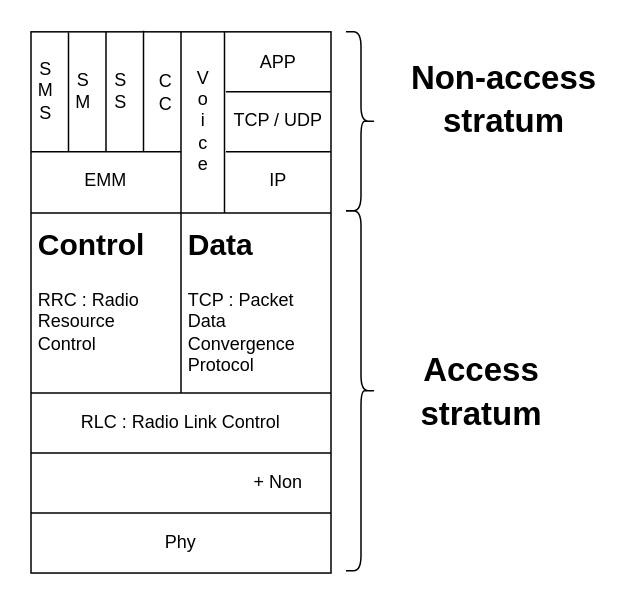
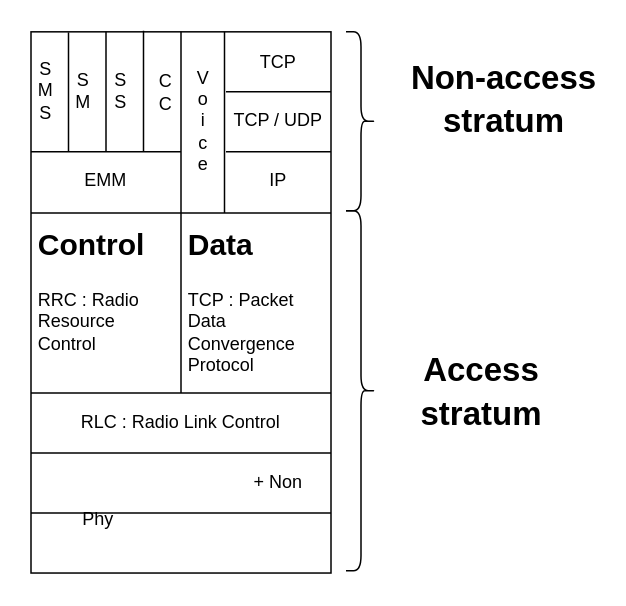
node "APP": label "APP" -> "TCP"
node "Phy": moved (181, 542) -> (98, 519)
